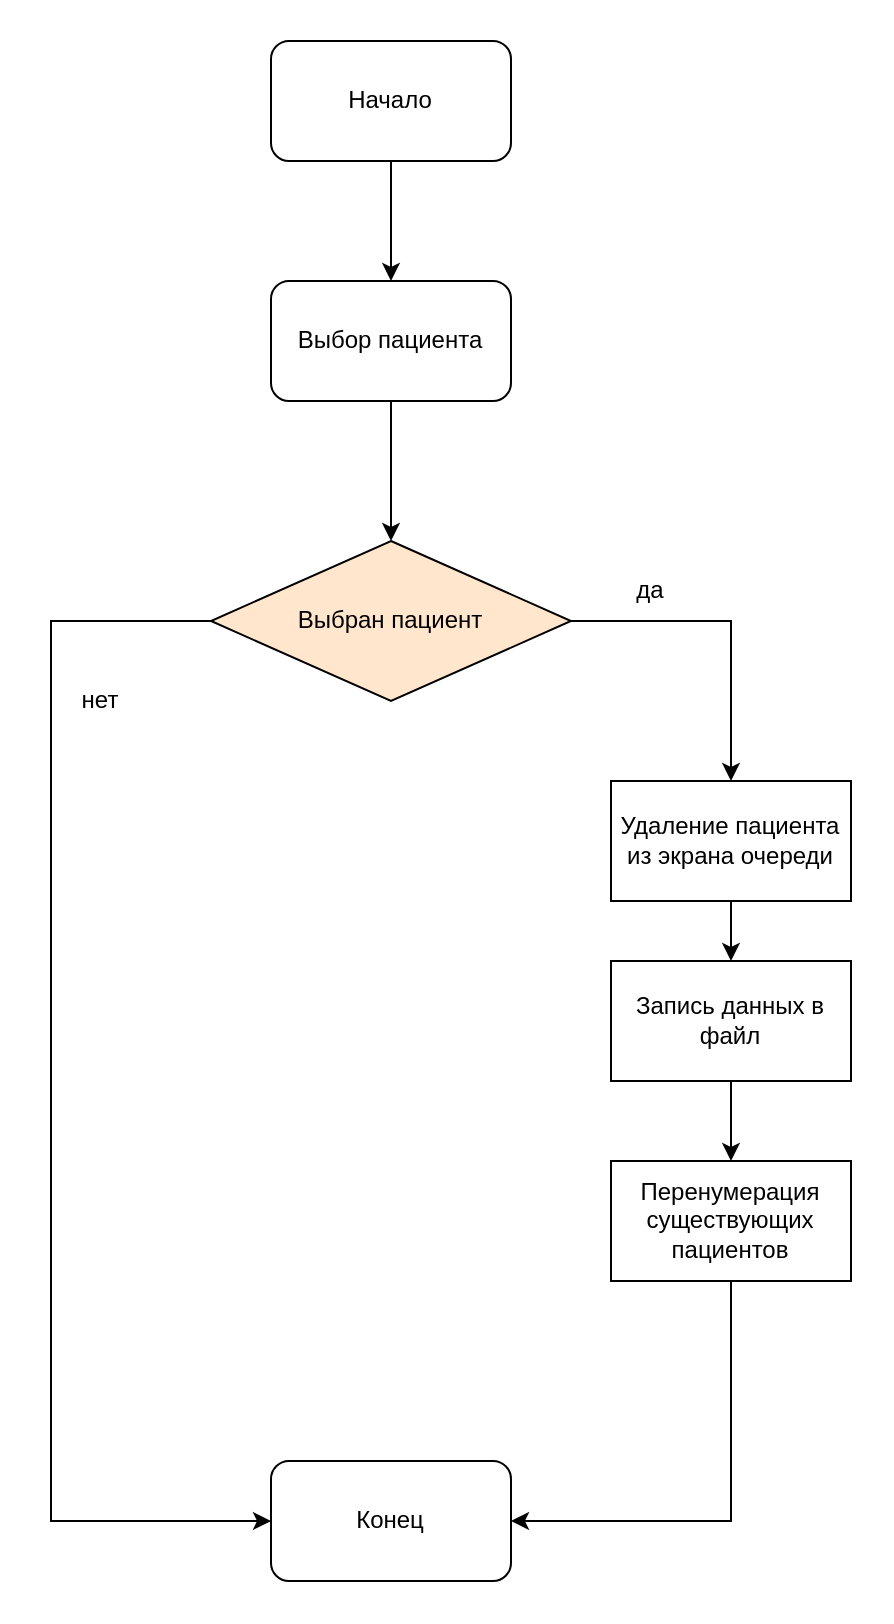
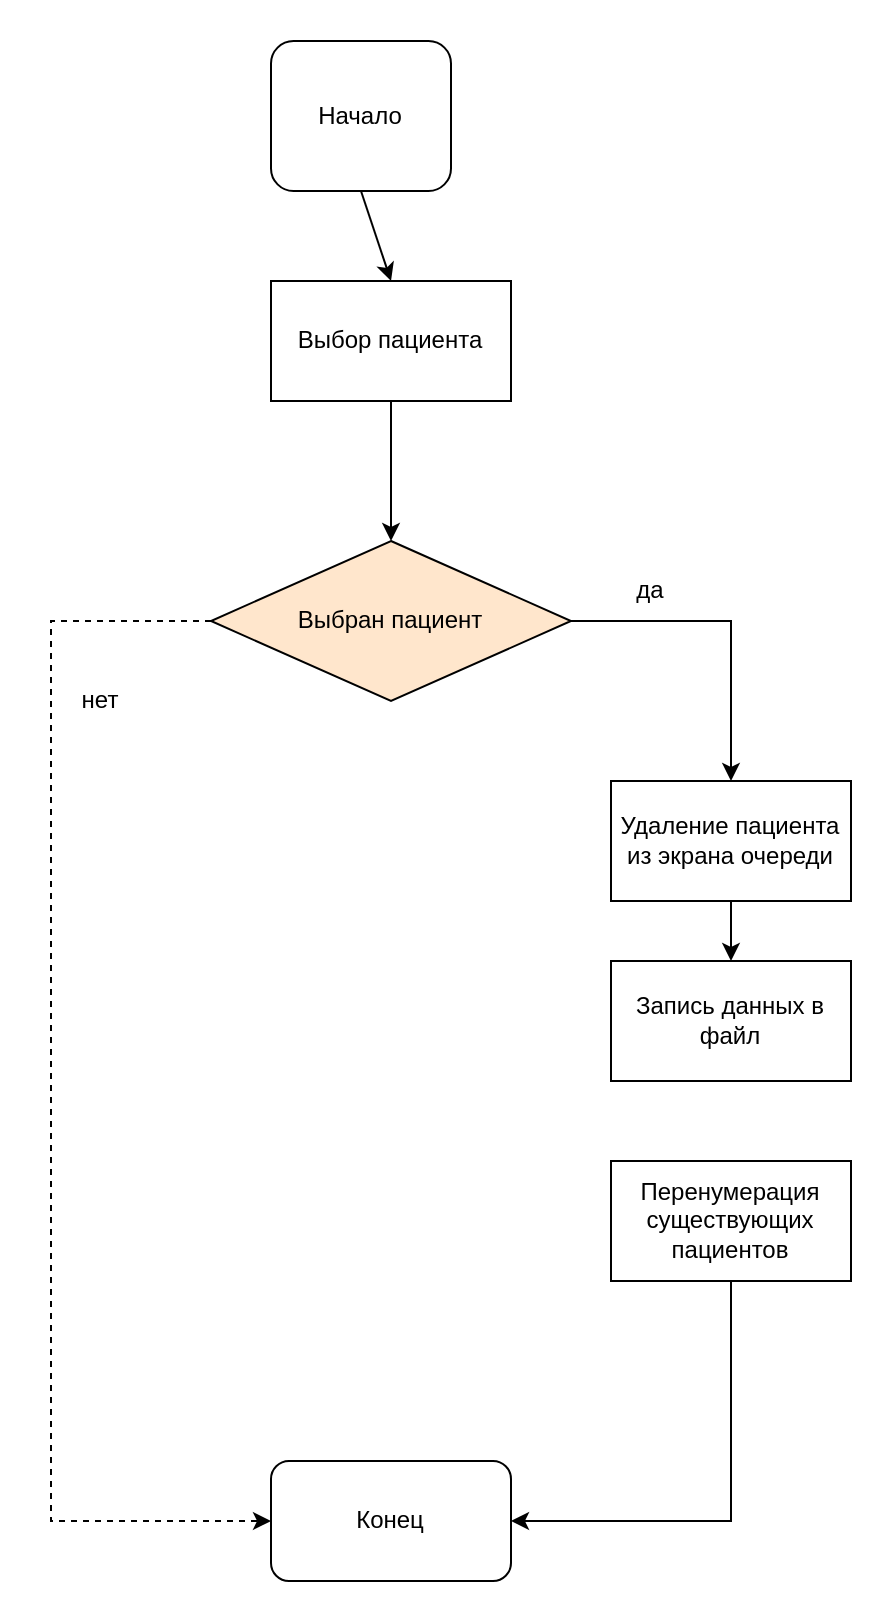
node "Начало": size 240x120 -> 180x150
node "Выбор пациента": shape rounded rectangle -> rectangle
edge "Выбран пациент" -> "Конец": style solid -> dashed
edge "Запись данных в файл" -> "Перенумерация существующих пациентов": removed
